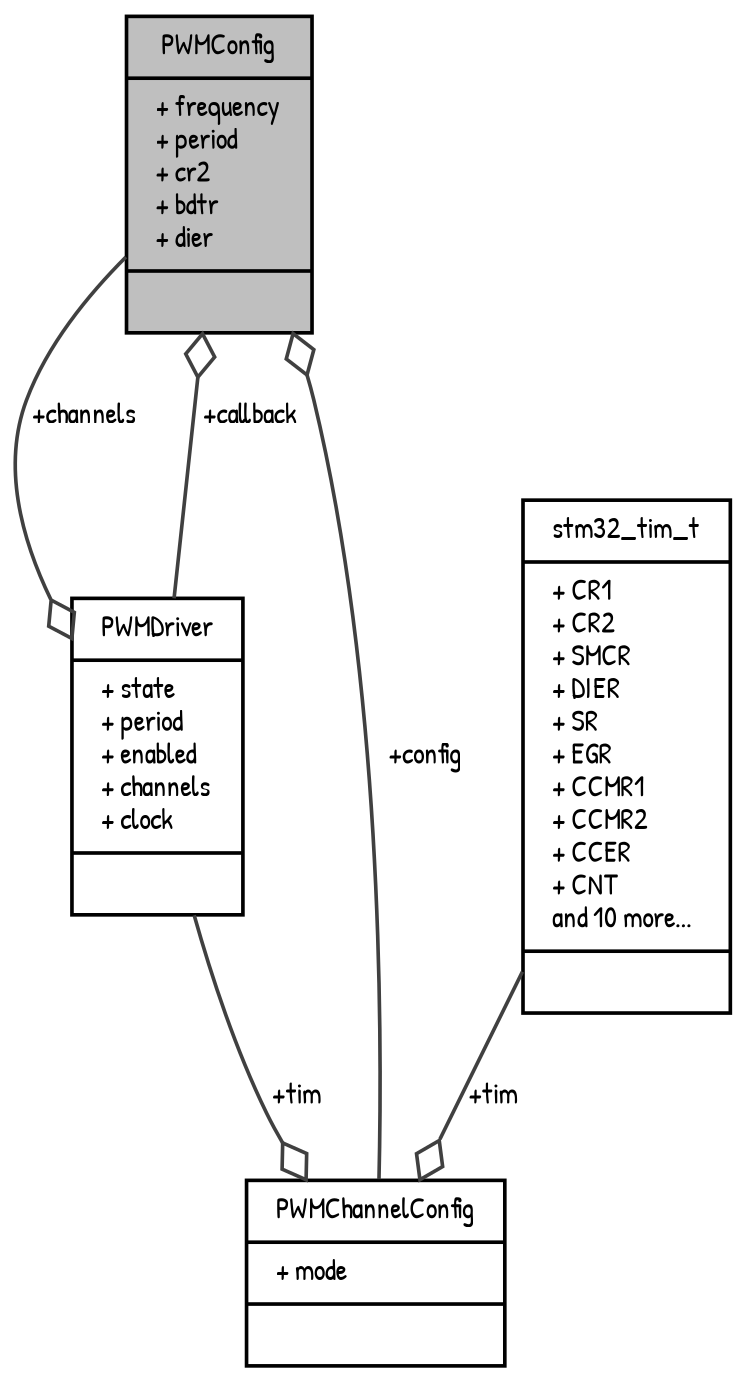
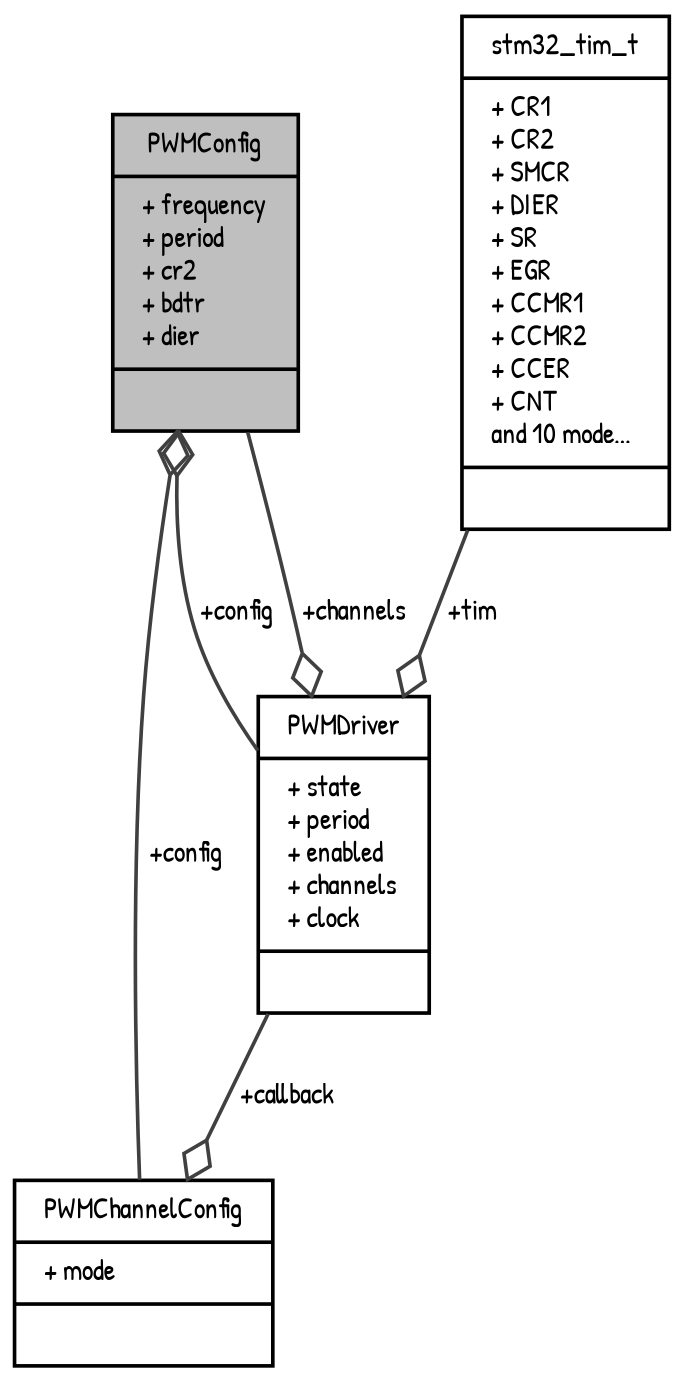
edge "PWMDriver" -> "PWMConfig": label " +callback" -> " +config"
node "stm32_tim_t": text "and 10 more..." -> "and 10 mode..."
edge "stm32_tim_t" -> "PWMChannelConfig": now "stm32_tim_t" -> "PWMDriver"
edge "PWMDriver" -> "PWMChannelConfig": label " +tim" -> " +callback"
